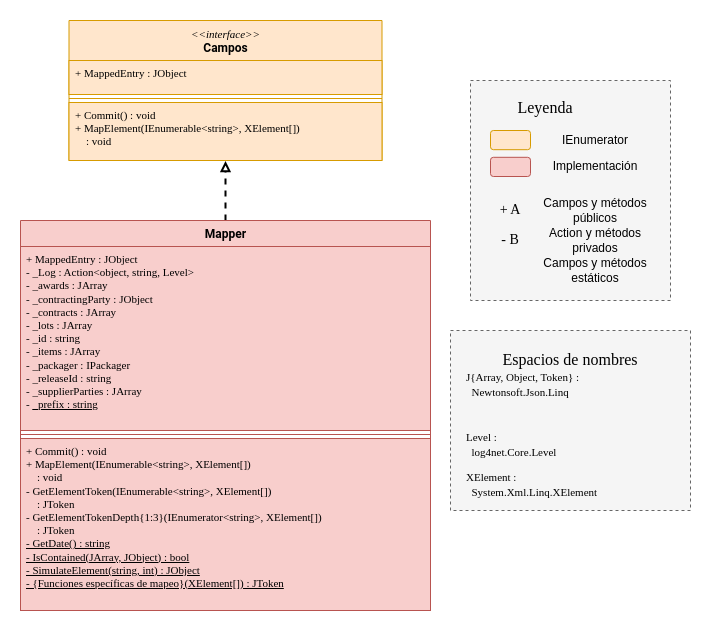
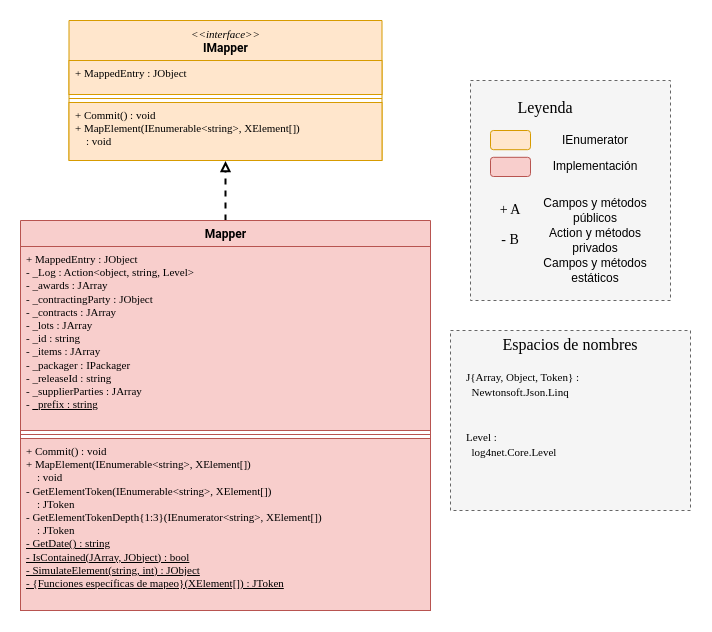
node "<<interface>> Campos": label "<<interface>> Campos" -> "<<interface>> IMapper"
node "Espacios de nombres": moved (571, 357) -> (571, 342)
node "XElement : System.Xml.Linq.XElement": removed
